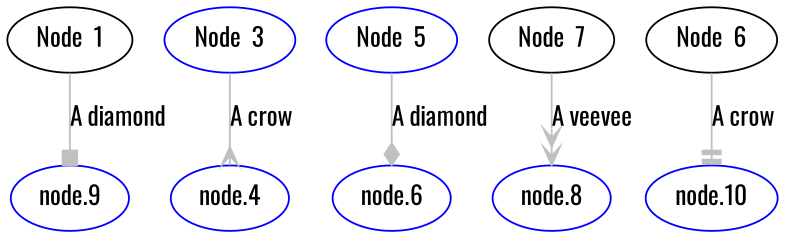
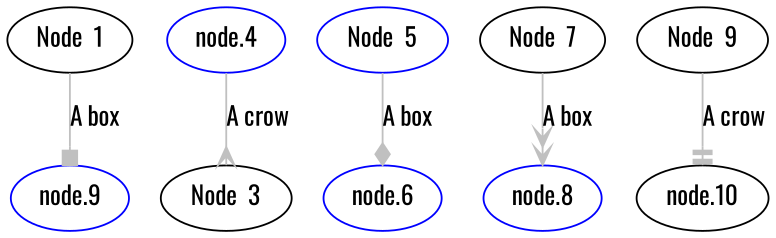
node "Node  3": color blue -> black
node "Node  6": label "Node  6" -> "Node  9"
edge "Node  3" -> "node.4": reversed
edge "Node  1" -> "node.9": label "A diamond" -> "A box"
edge "Node  5" -> "node.6": label "A diamond" -> "A box"
edge "Node  7" -> "node.8": label "A veevee" -> "A box"
node "node.10": color blue -> black
